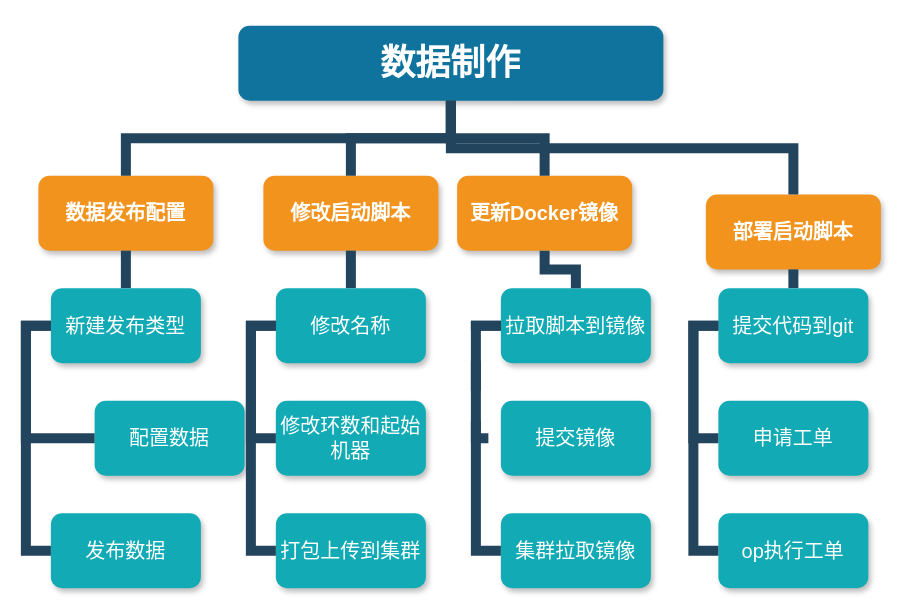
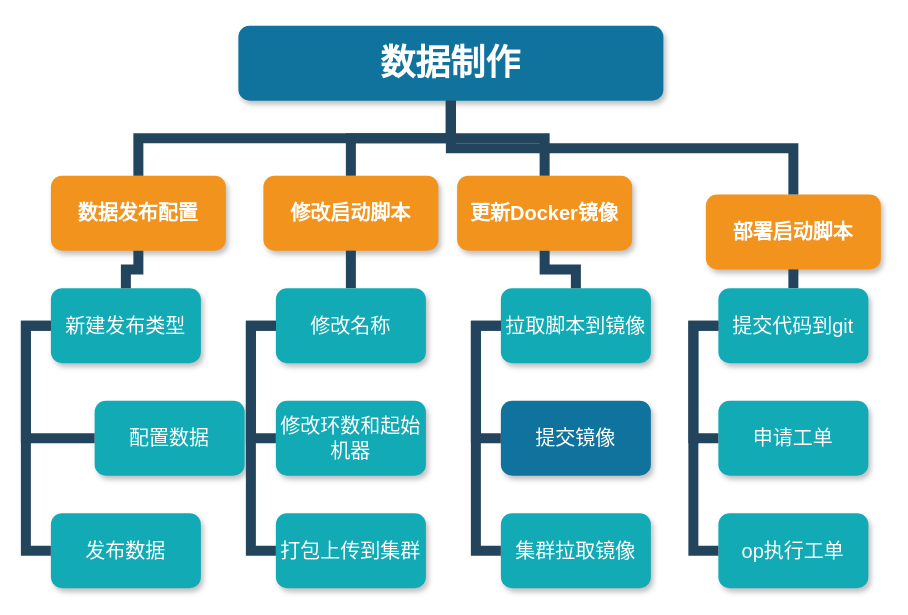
node "数据发布配置": moved (126, 213) -> (138, 213)
edge "拉取脚本到镜像" -- "提交镜像": style dashed -> solid
node "提交镜像": fillcolor #12aab5 -> #10739e
